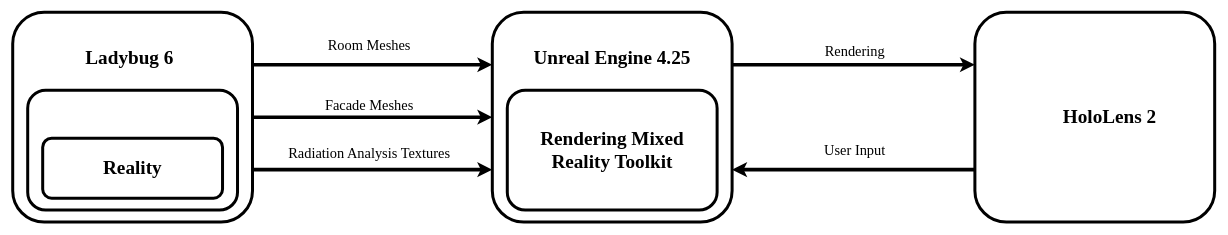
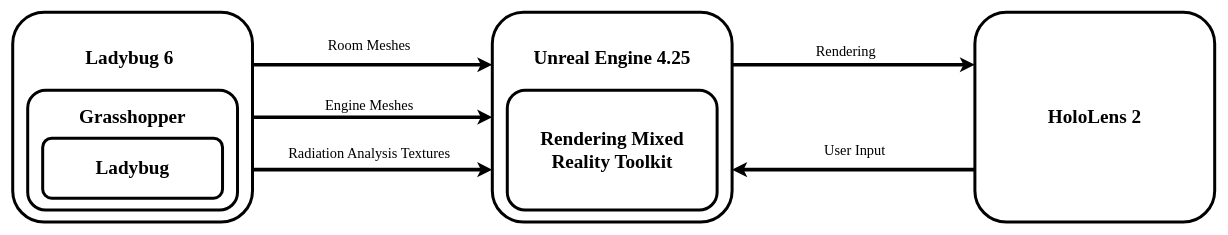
node "Rendering": moved (855, 51) -> (846, 51)
node "Facade Meshes": label "Facade Meshes" -> "Engine Meshes"
node "Grasshopper": added
node "HoloLens 2": moved (1110, 117) -> (1095, 117)
node "Reality": label "Reality" -> "Ladybug"
